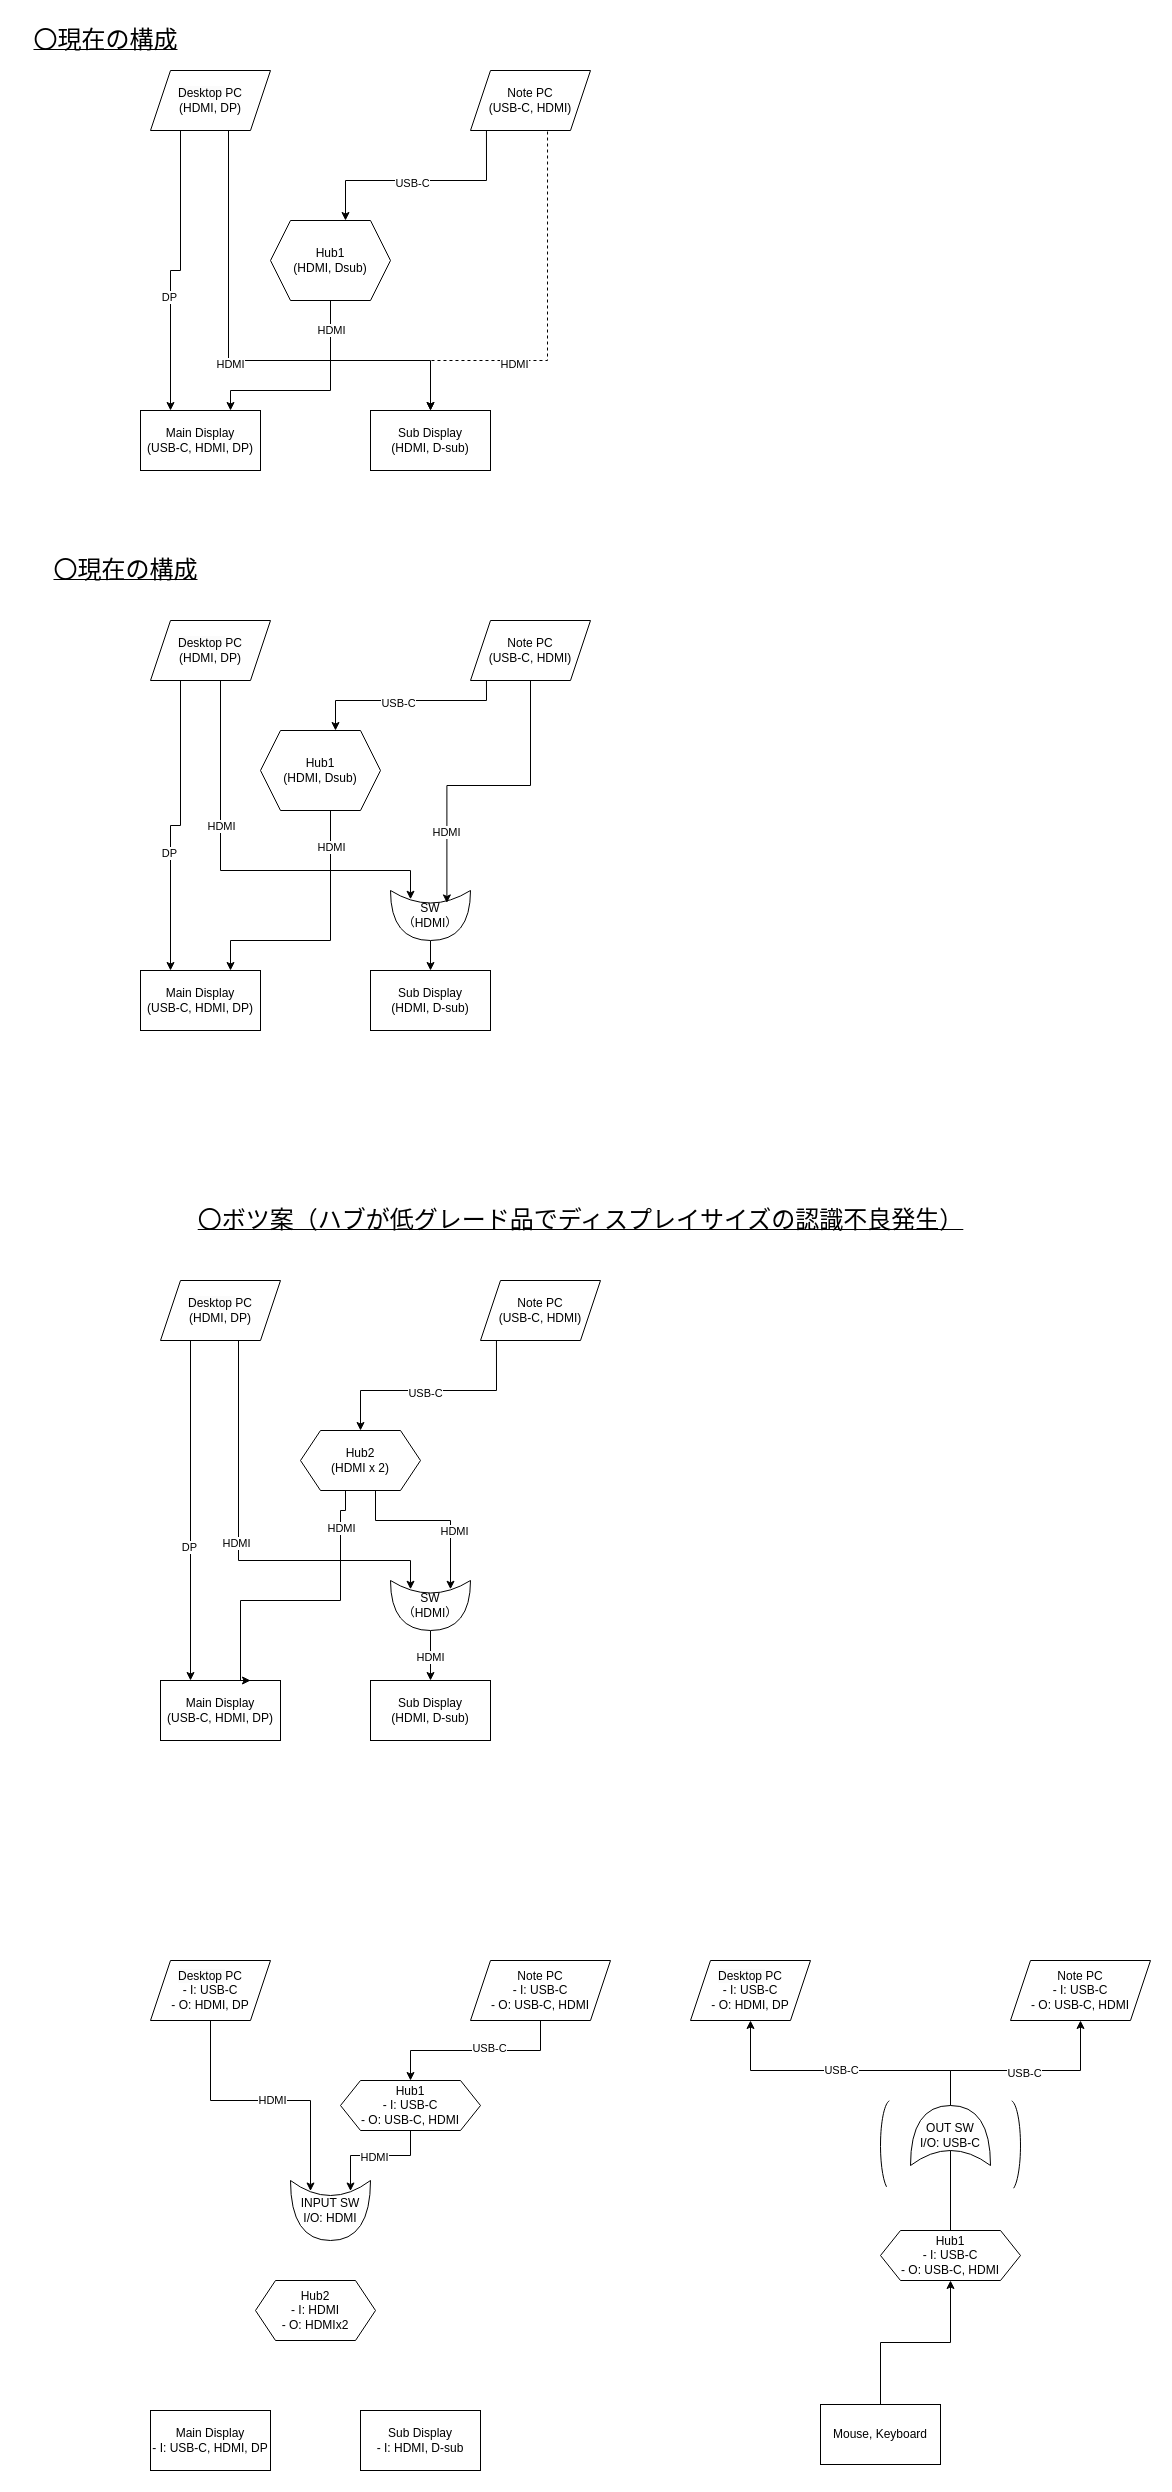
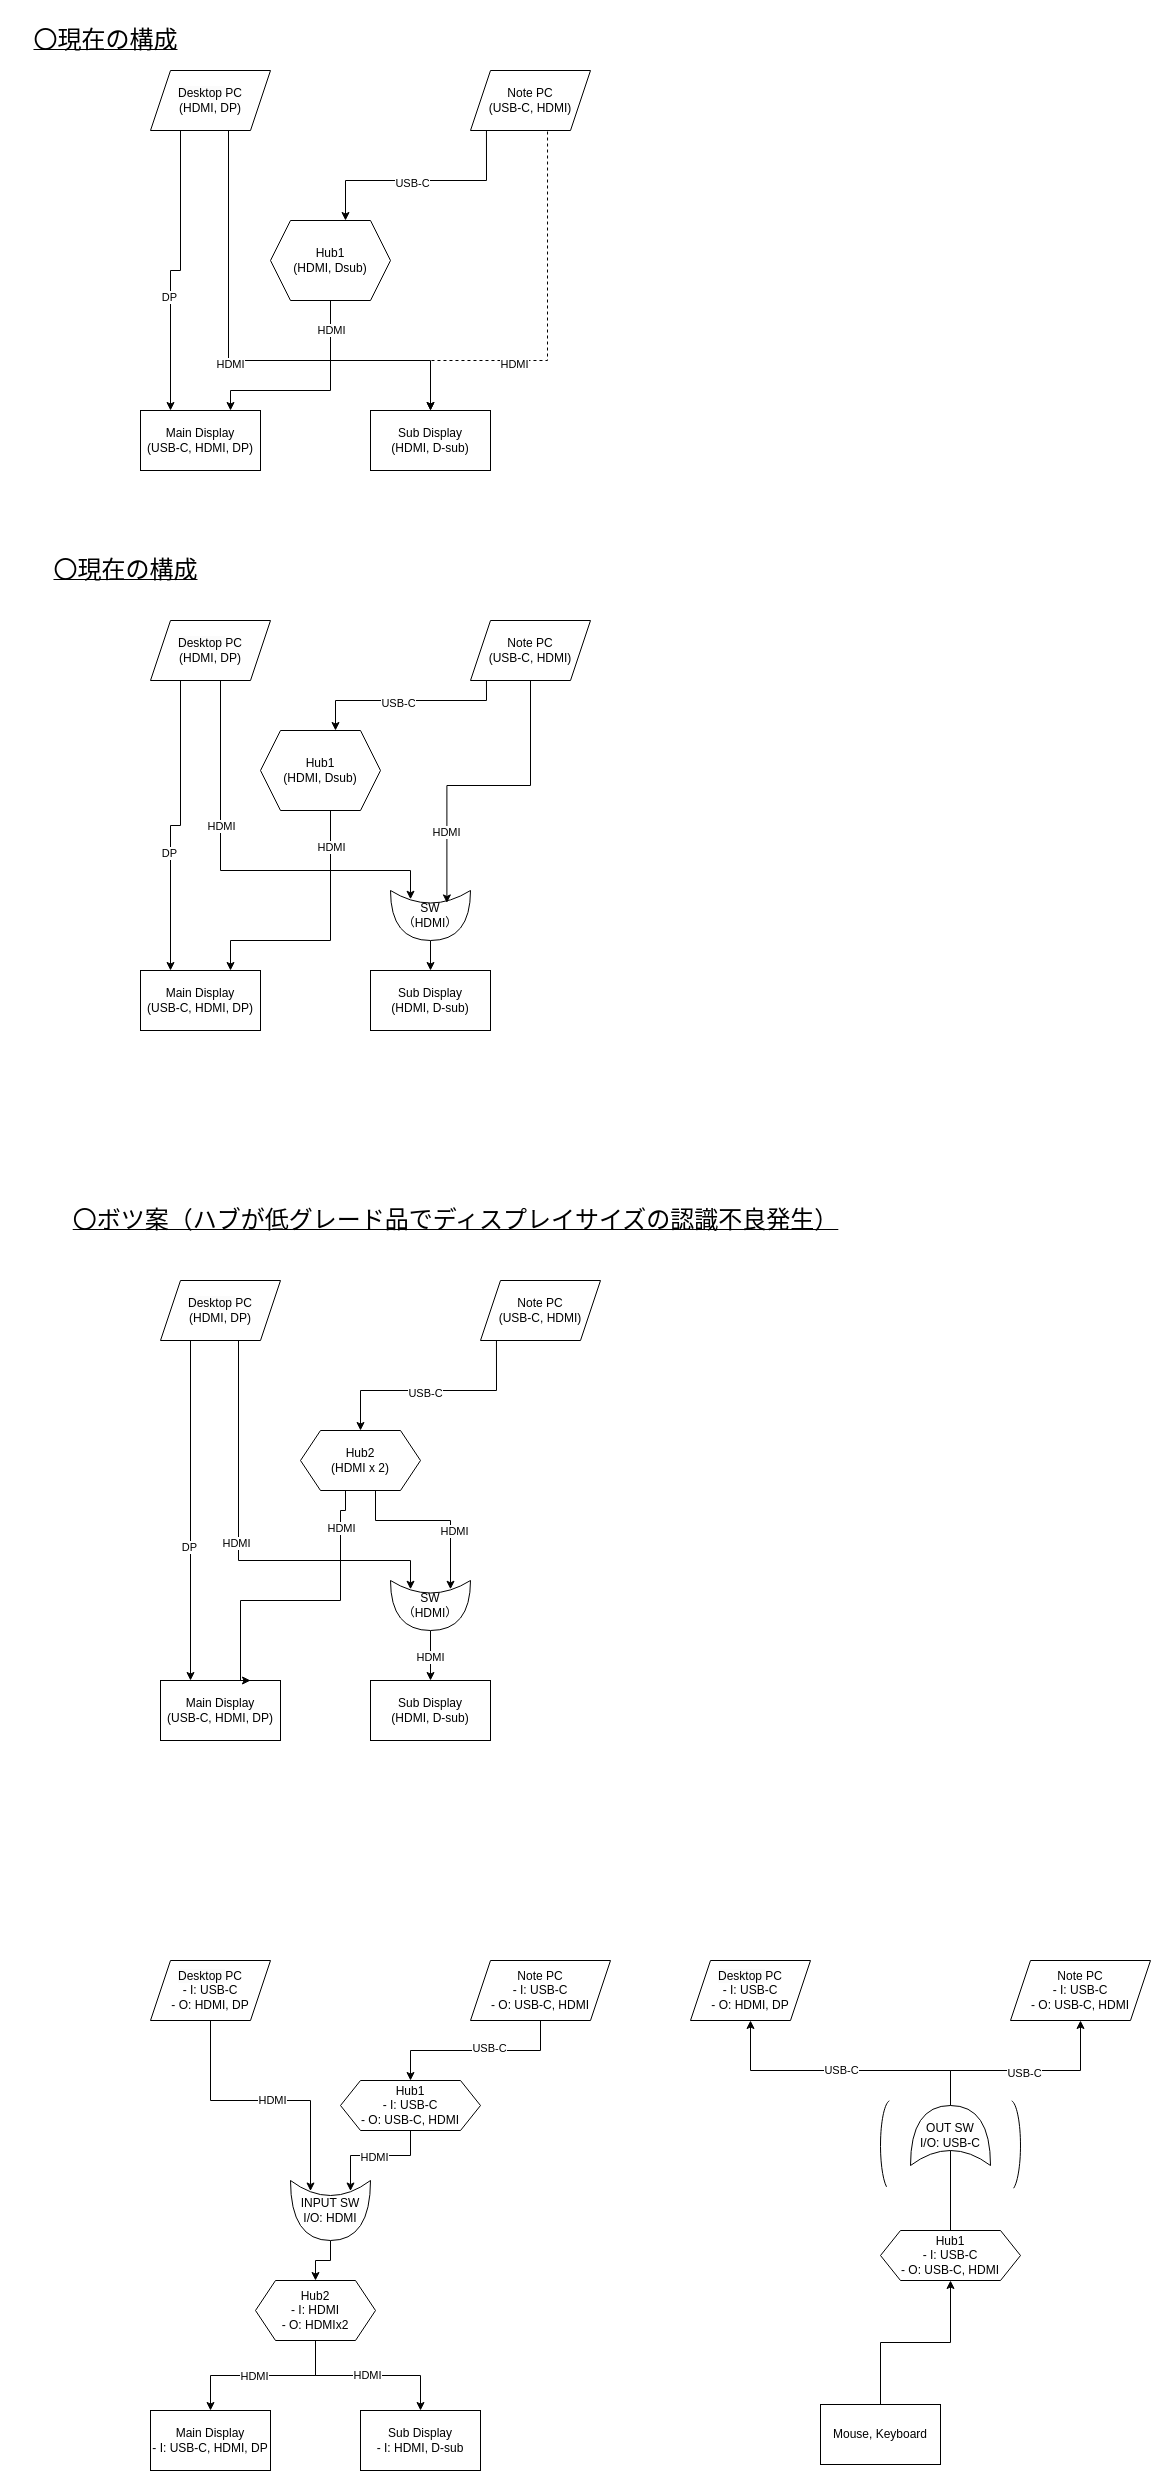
node "〇ボツ案（ハブが低グレード品でディスプレイサイズの認識不良発生）": moved (581, 1221) -> (456, 1221)
edge "INPUT SW I/O: HDMI" -> "Hub2 - I: HDMI - O: HDMIx2": added
edge "Hub2 - I: HDMI - O: HDMIx2" -> "Main Display - I: USB-C, HDMI, DP": added, label "HDMI"
edge "Hub2 - I: HDMI - O: HDMIx2" -> "Sub Display - I: HDMI, D-sub": added, label "HDMI"
